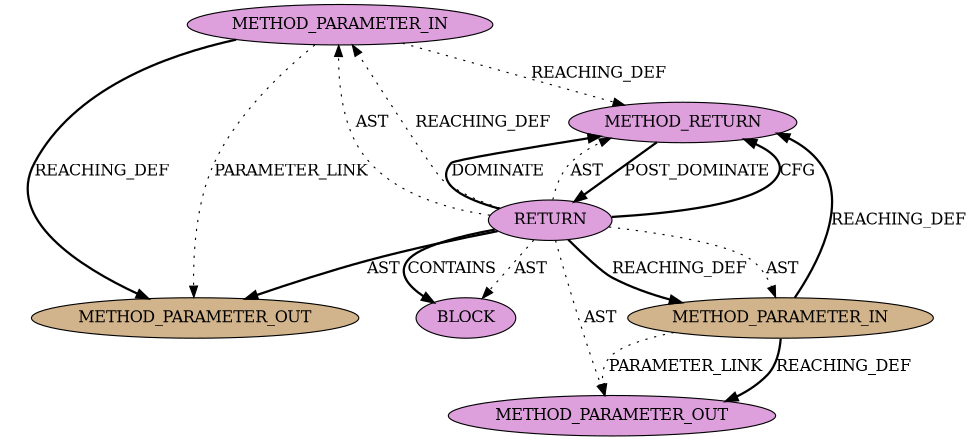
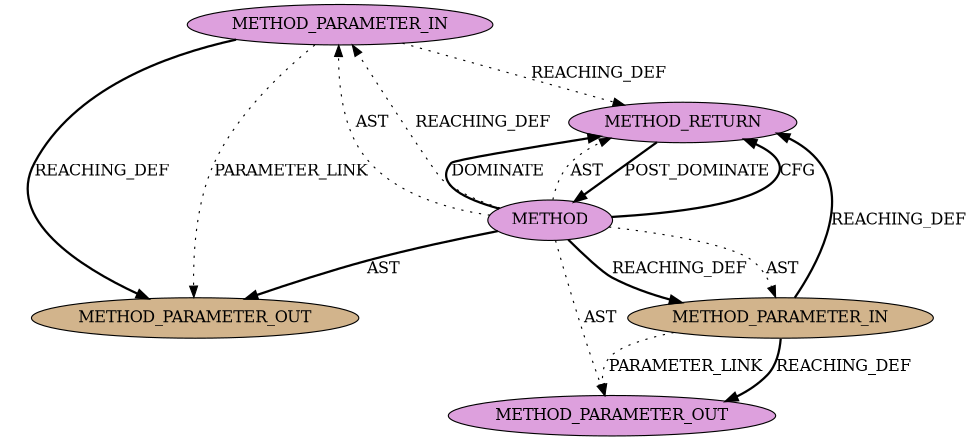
node "RETURN": label "RETURN" -> "METHOD"
node "BLOCK": removed
